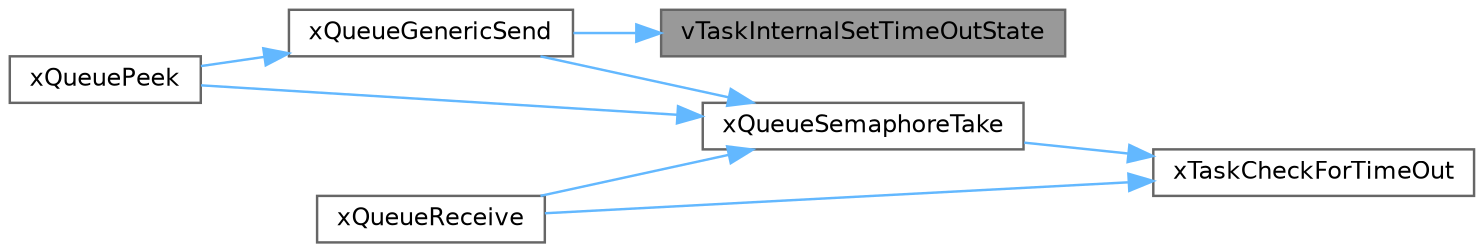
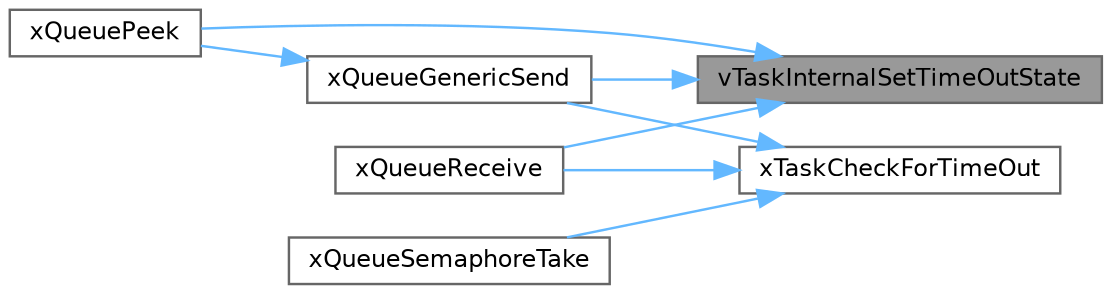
edge "xQueueGenericSend" -> "xQueueSemaphoreTake": now "xQueueGenericSend" -> "xTaskCheckForTimeOut"
edge "xQueuePeek" -> "xQueueSemaphoreTake": now "xQueuePeek" -> "vTaskInternalSetTimeOutState"
edge "xQueueReceive" -> "xQueueSemaphoreTake": now "xQueueReceive" -> "vTaskInternalSetTimeOutState"
